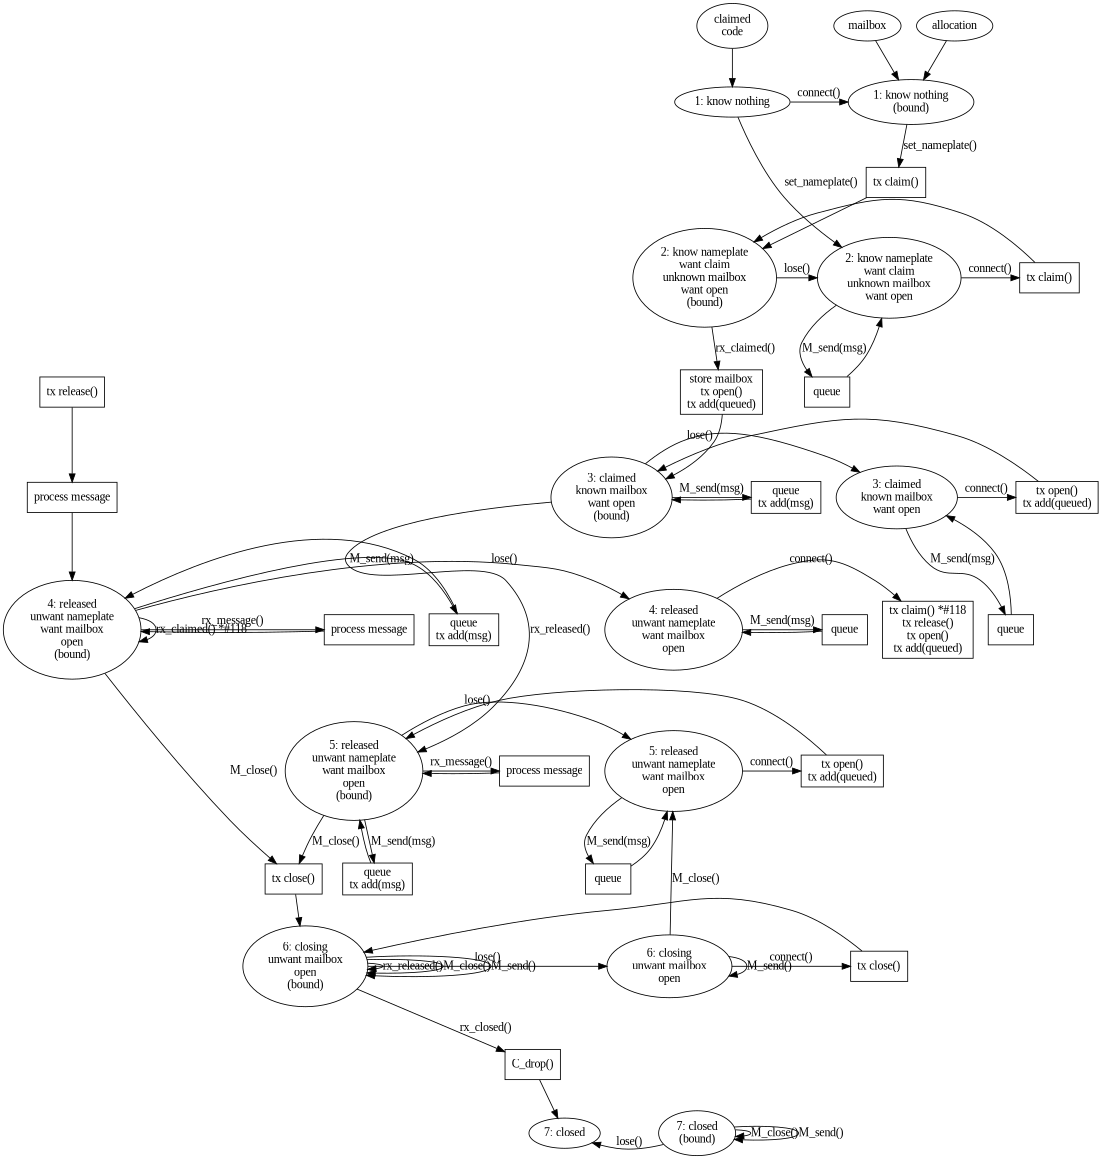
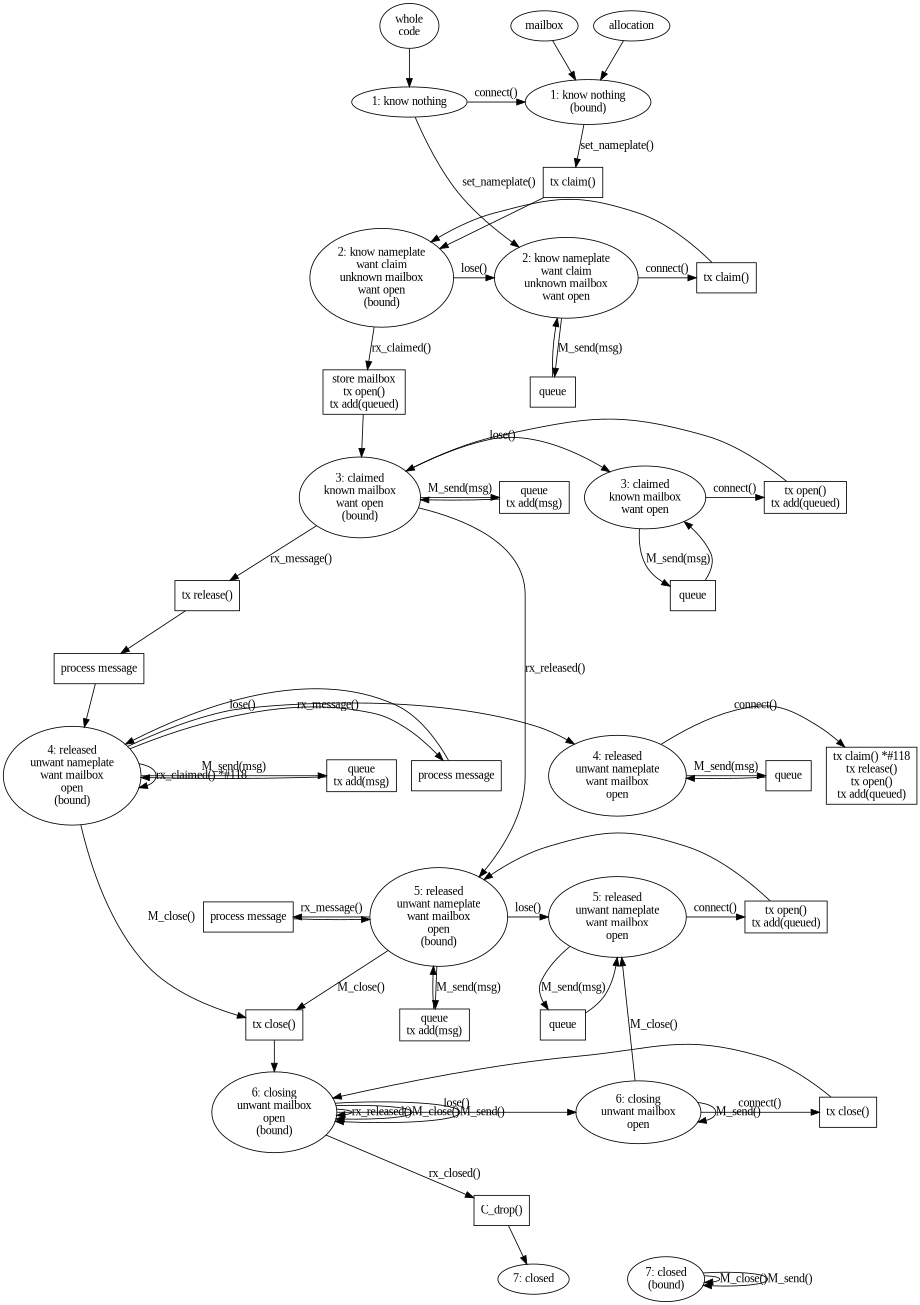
node "claimed code": label "claimed code" -> "whole code"
edge "3: claimed known mailbox want open (bound)" -> "tx release()": added, label "rx_message()"
edge "7: closed (bound)" -> "7: closed": removed, label "lose()"
